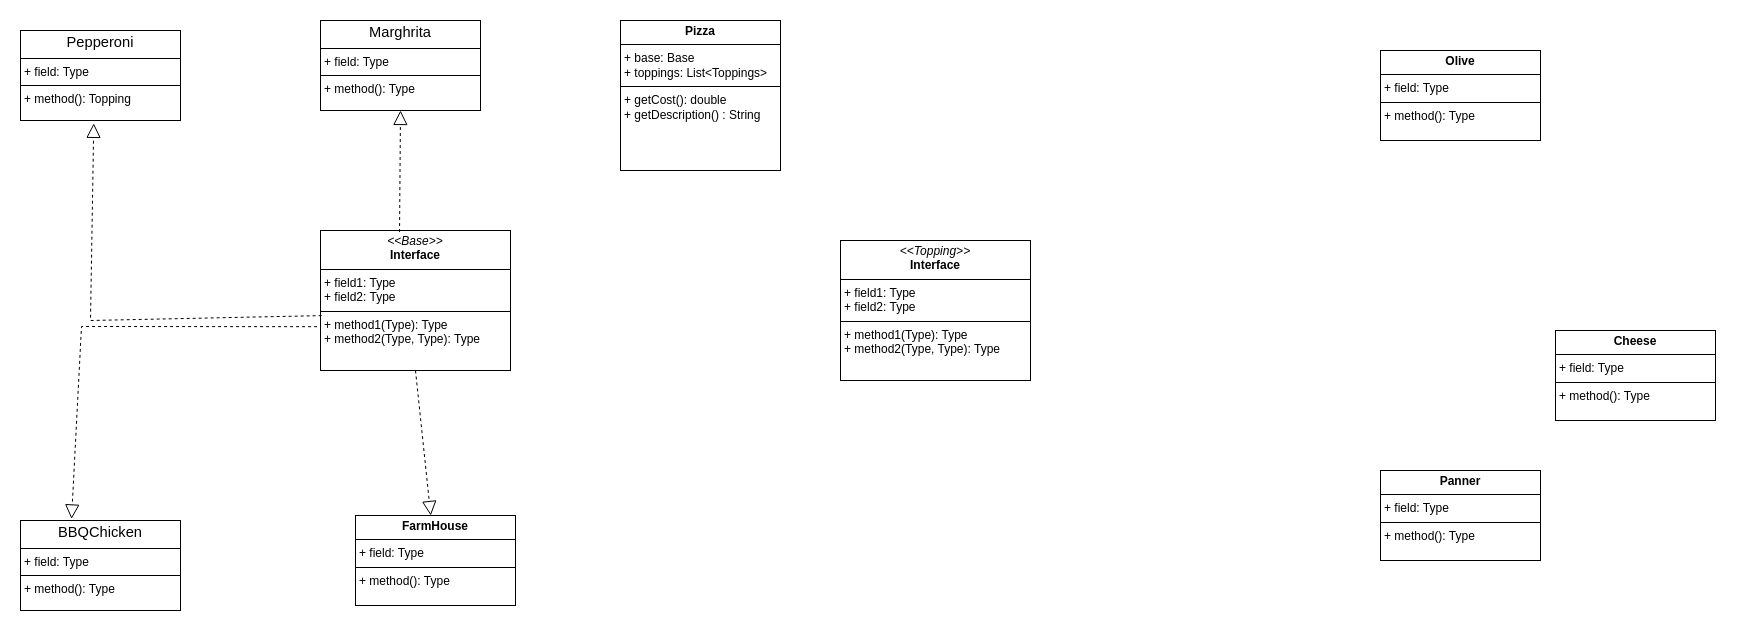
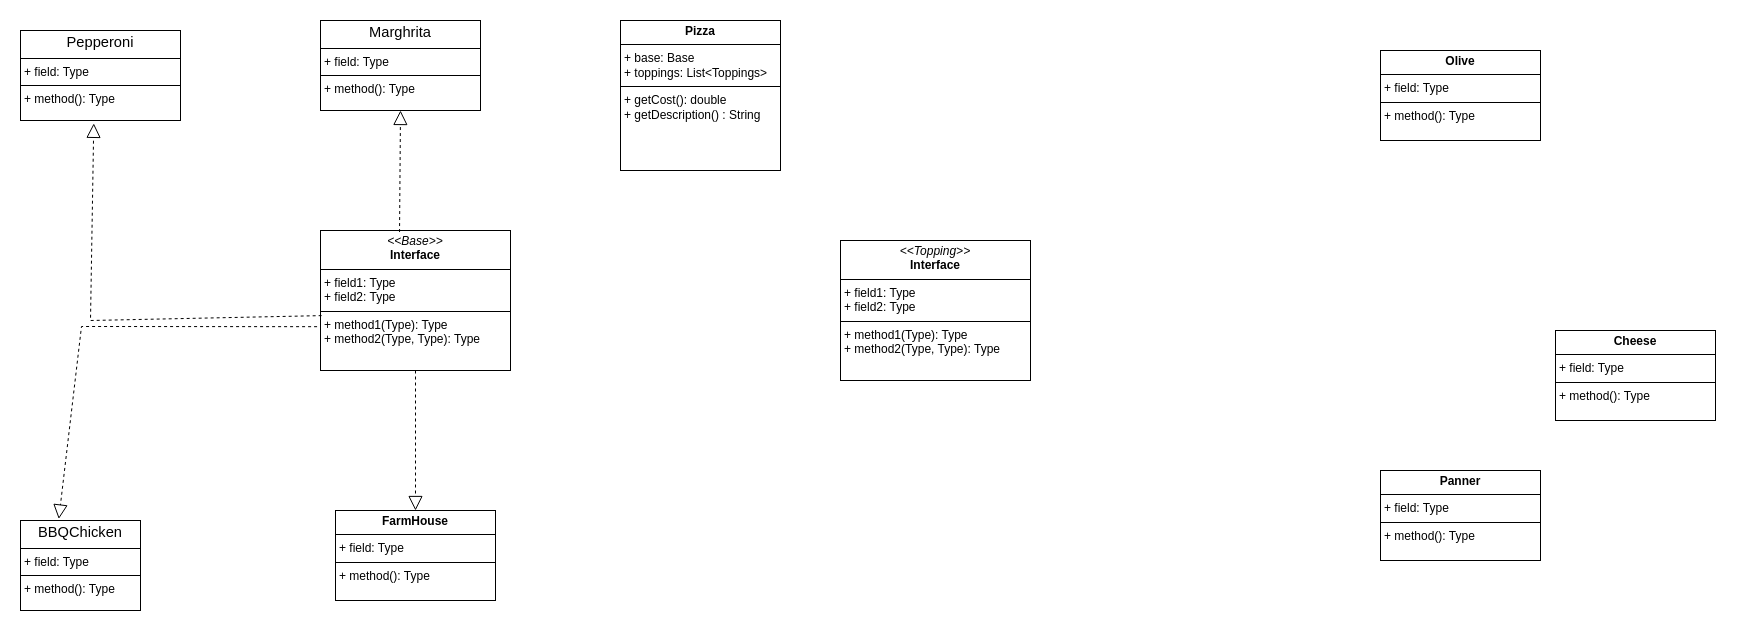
node "Pepperoni + field: Type + method(): Topping": label "Pepperoni + field: Type + method(): Topping" -> "Pepperoni + field: Type + method(): Type"
node "FarmHouse + field: Type + method(): Type": moved (436, 561) -> (416, 556)
node "BBQChicken + field: Type + method(): Type": size 160x90 -> 120x90
